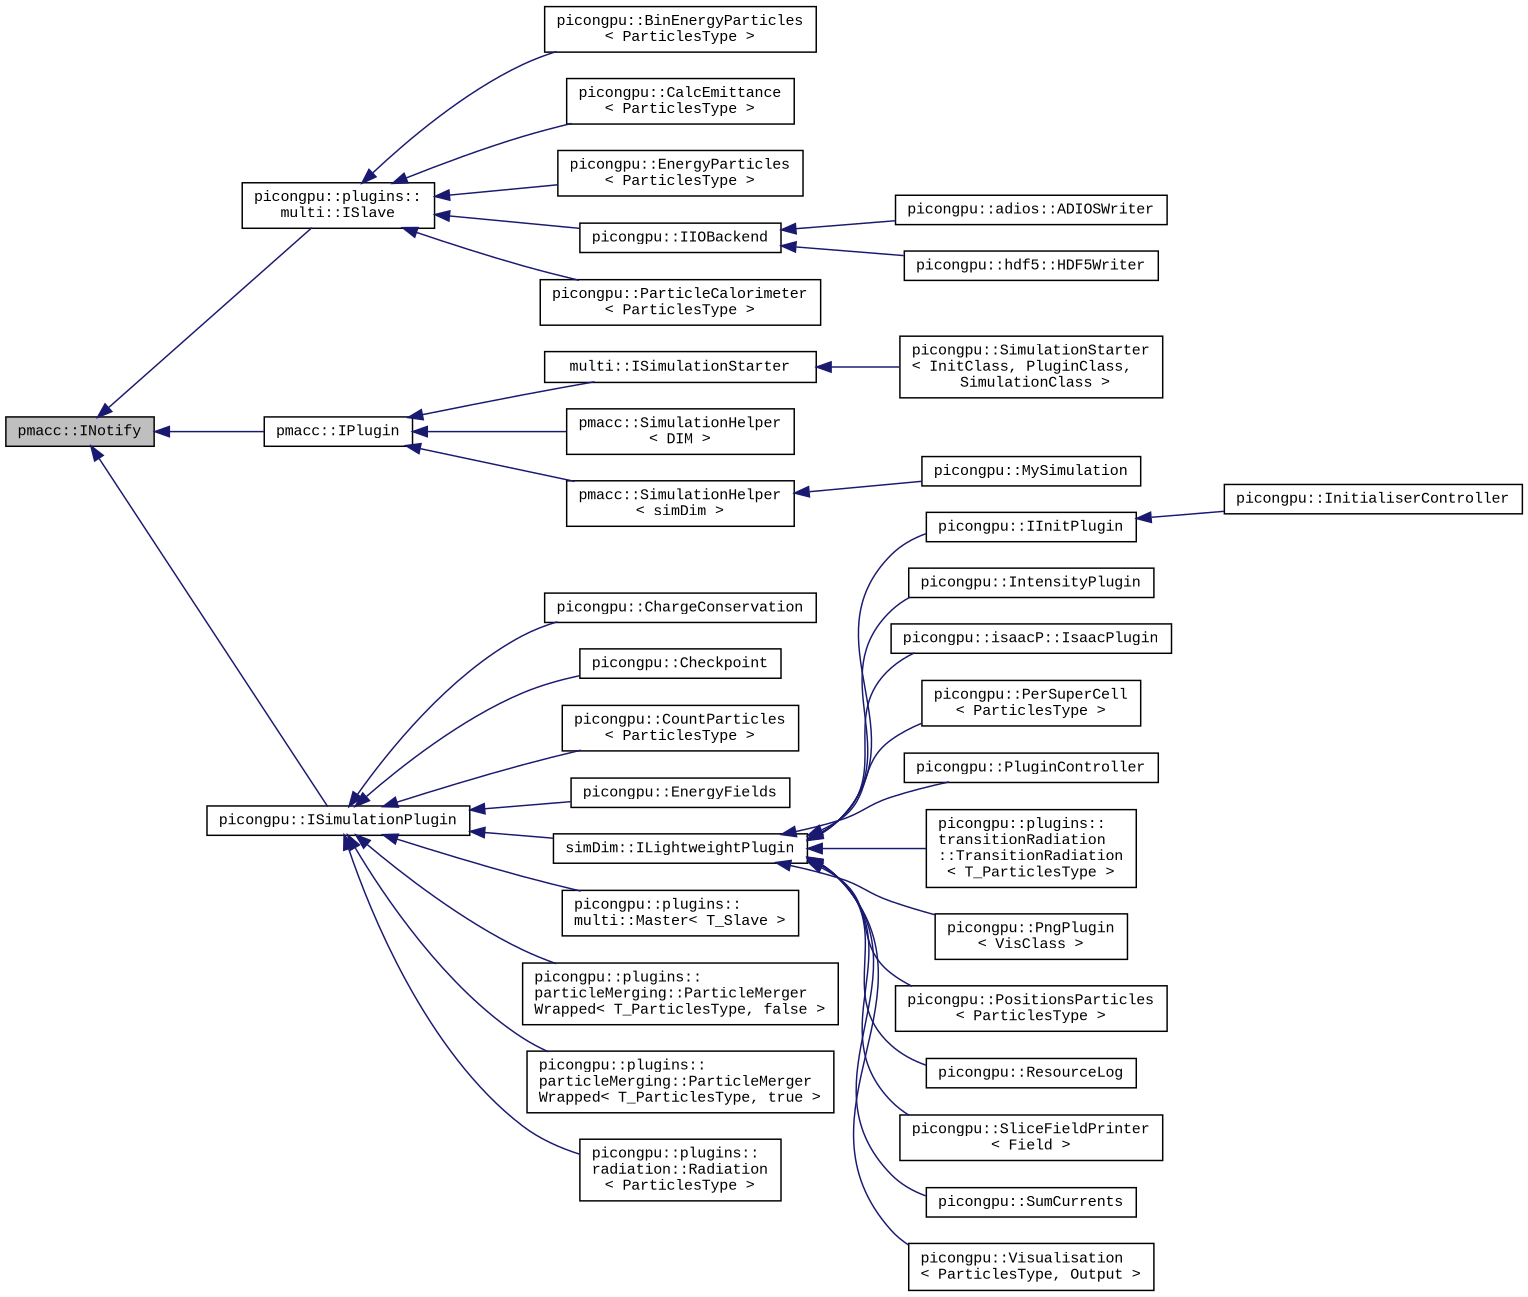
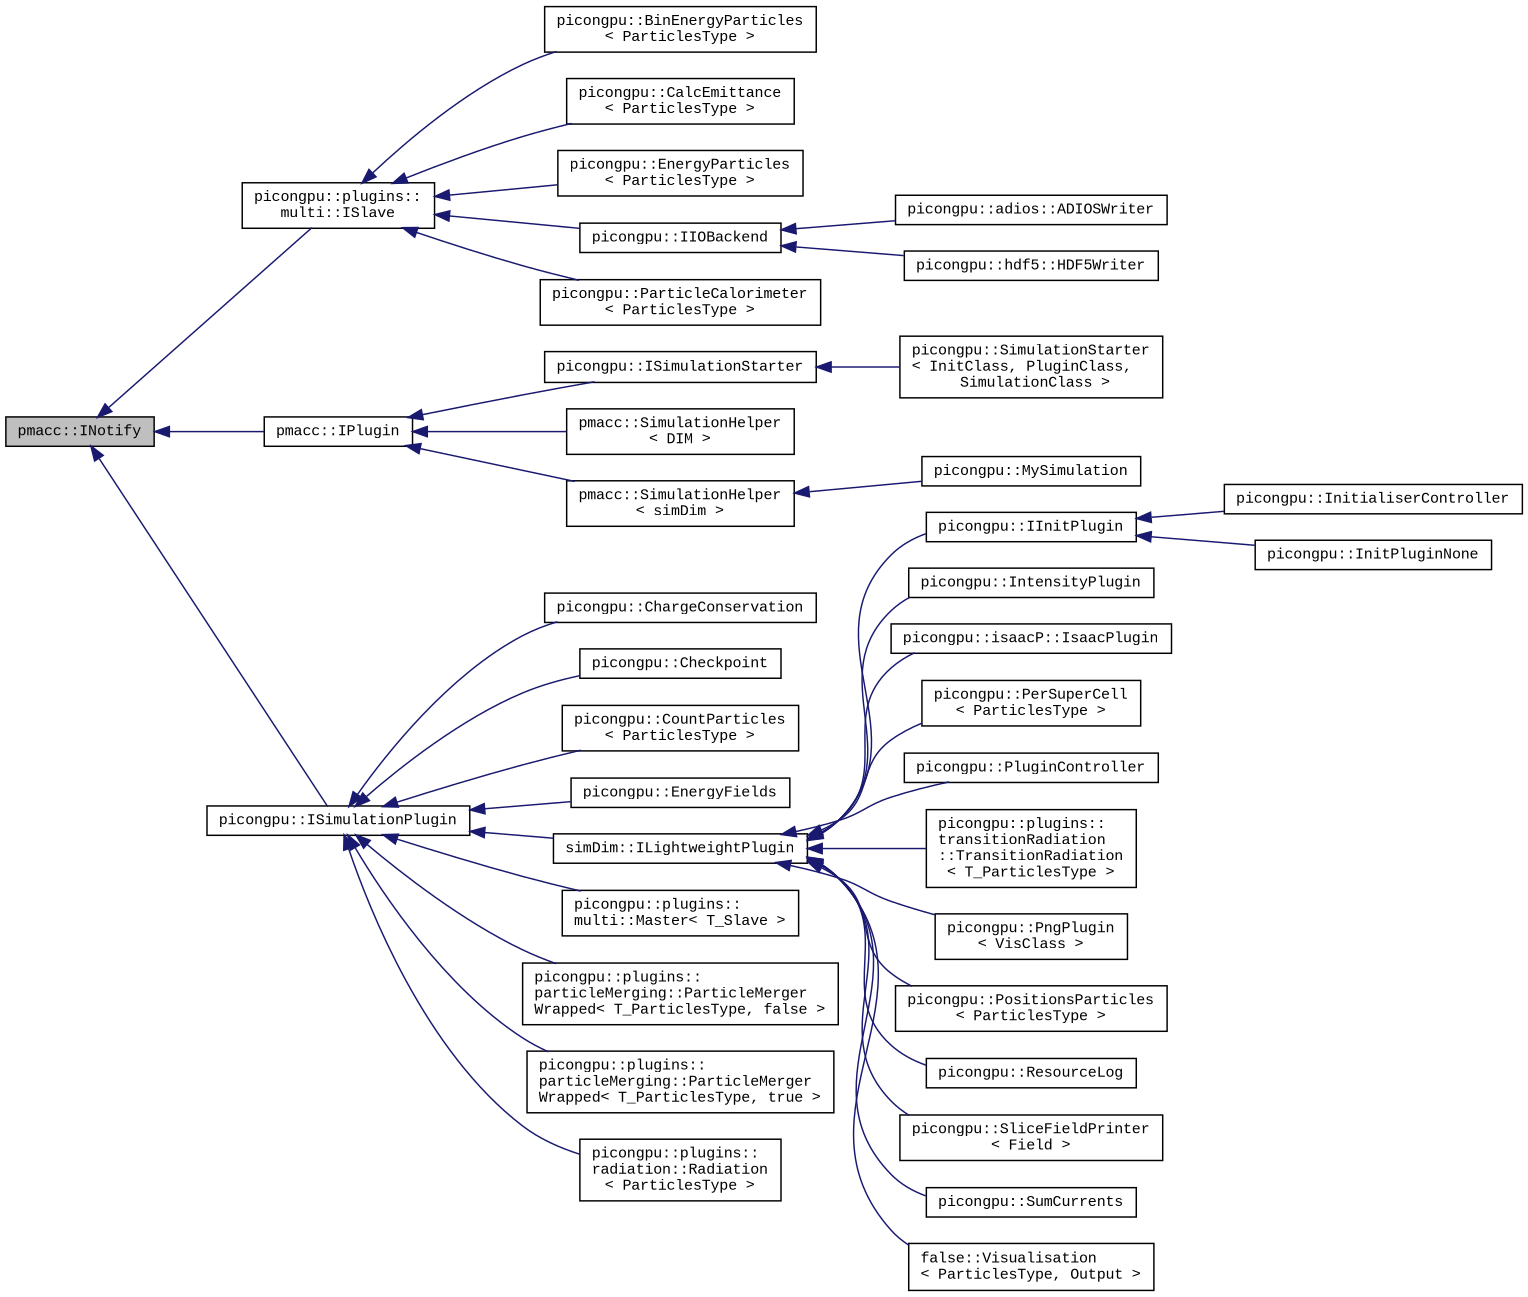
node "multi::ISimulationStarter": label "multi::ISimulationStarter" -> "picongpu::ISimulationStarter"
node "picongpu::InitPluginNone": added
node "picongpu::Visualisation < ParticlesType, Output >": label "picongpu::Visualisation < ParticlesType, Output >" -> "false::Visualisation < ParticlesType, Output >"
